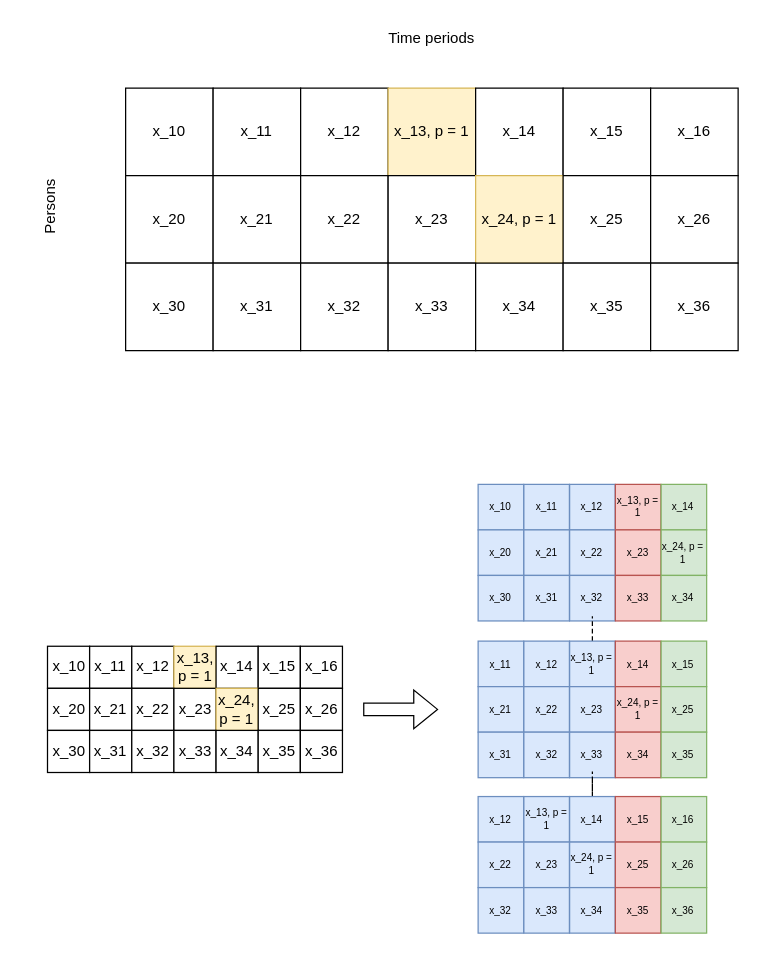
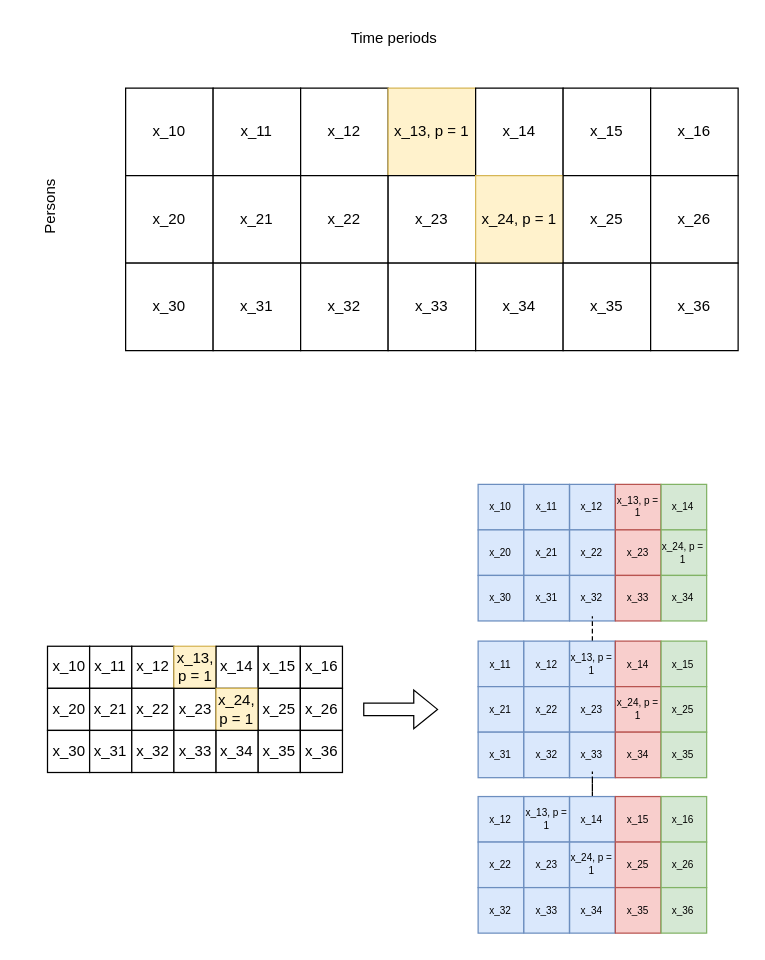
node "Time periods": moved (432, 38) -> (394, 38)
